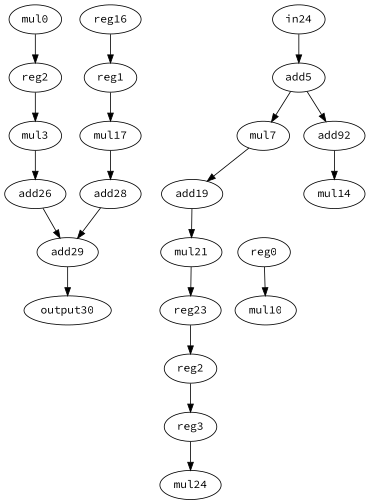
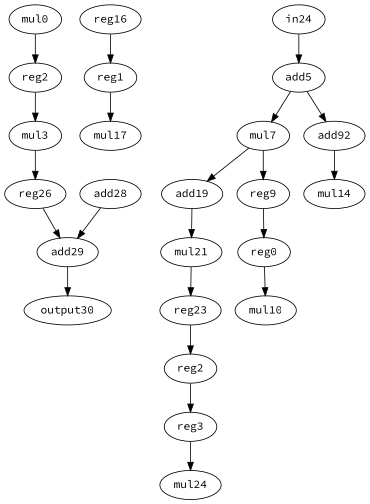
edge "mul17" -> "add28": removed
node "add26": label "add26" -> "reg26"
node "reg9": added
